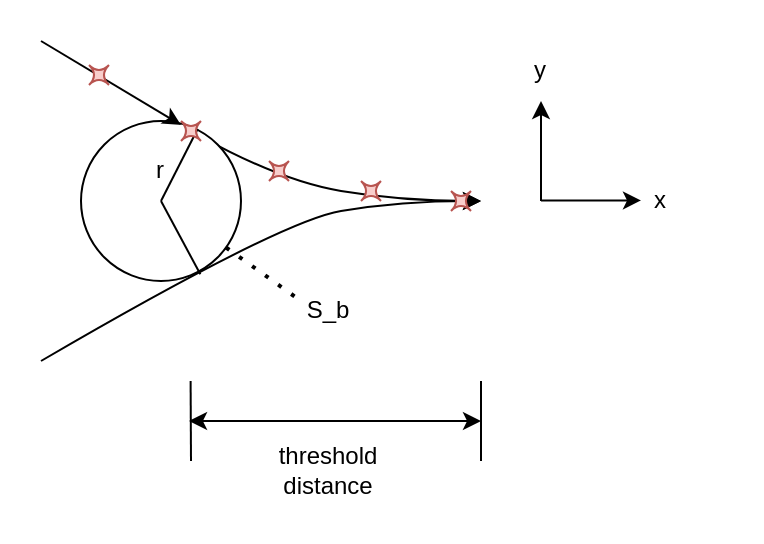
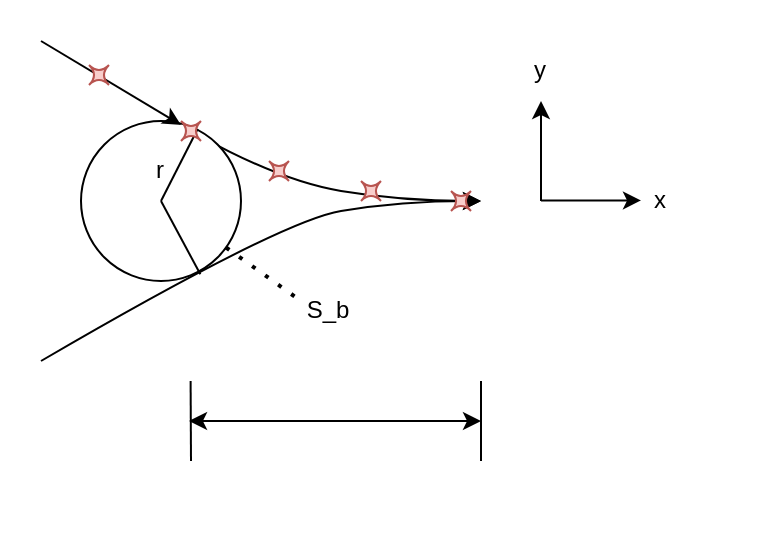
node "threshold distance": removed
